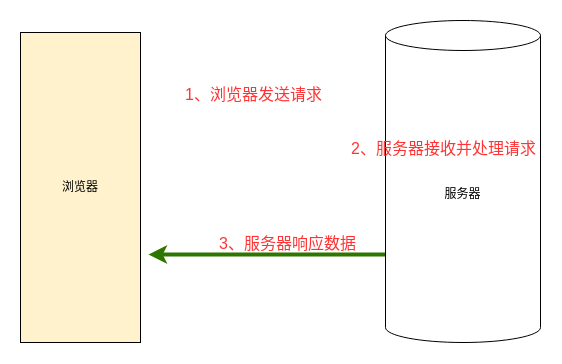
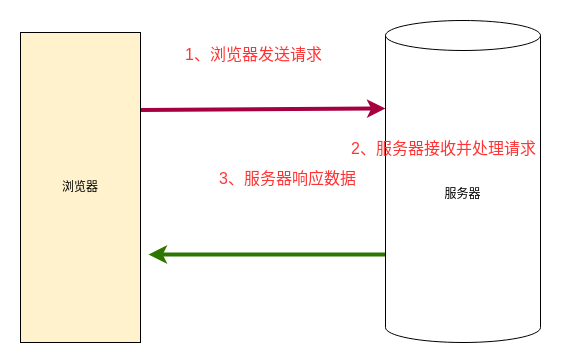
node "1、浏览器发送请求": moved (253, 94) -> (253, 54)
edge "浏览器" -> "服务器": added
node "3、服务器响应数据": moved (287, 243) -> (287, 178)
